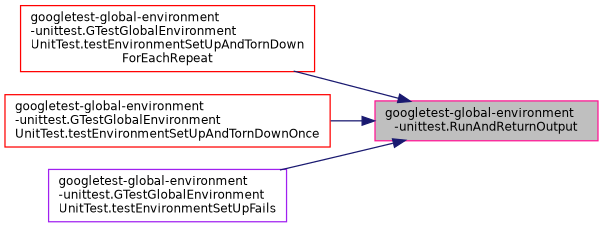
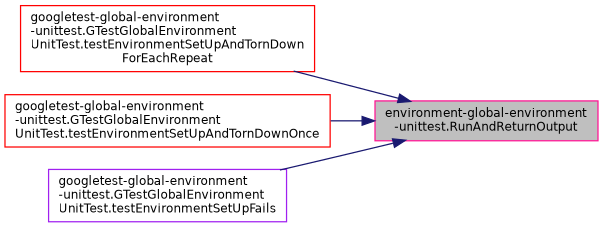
node "googletest-global-environment -unittest.RunAndReturnOutput": label "googletest-global-environment -unittest.RunAndReturnOutput" -> "environment-global-environment -unittest.RunAndReturnOutput"
